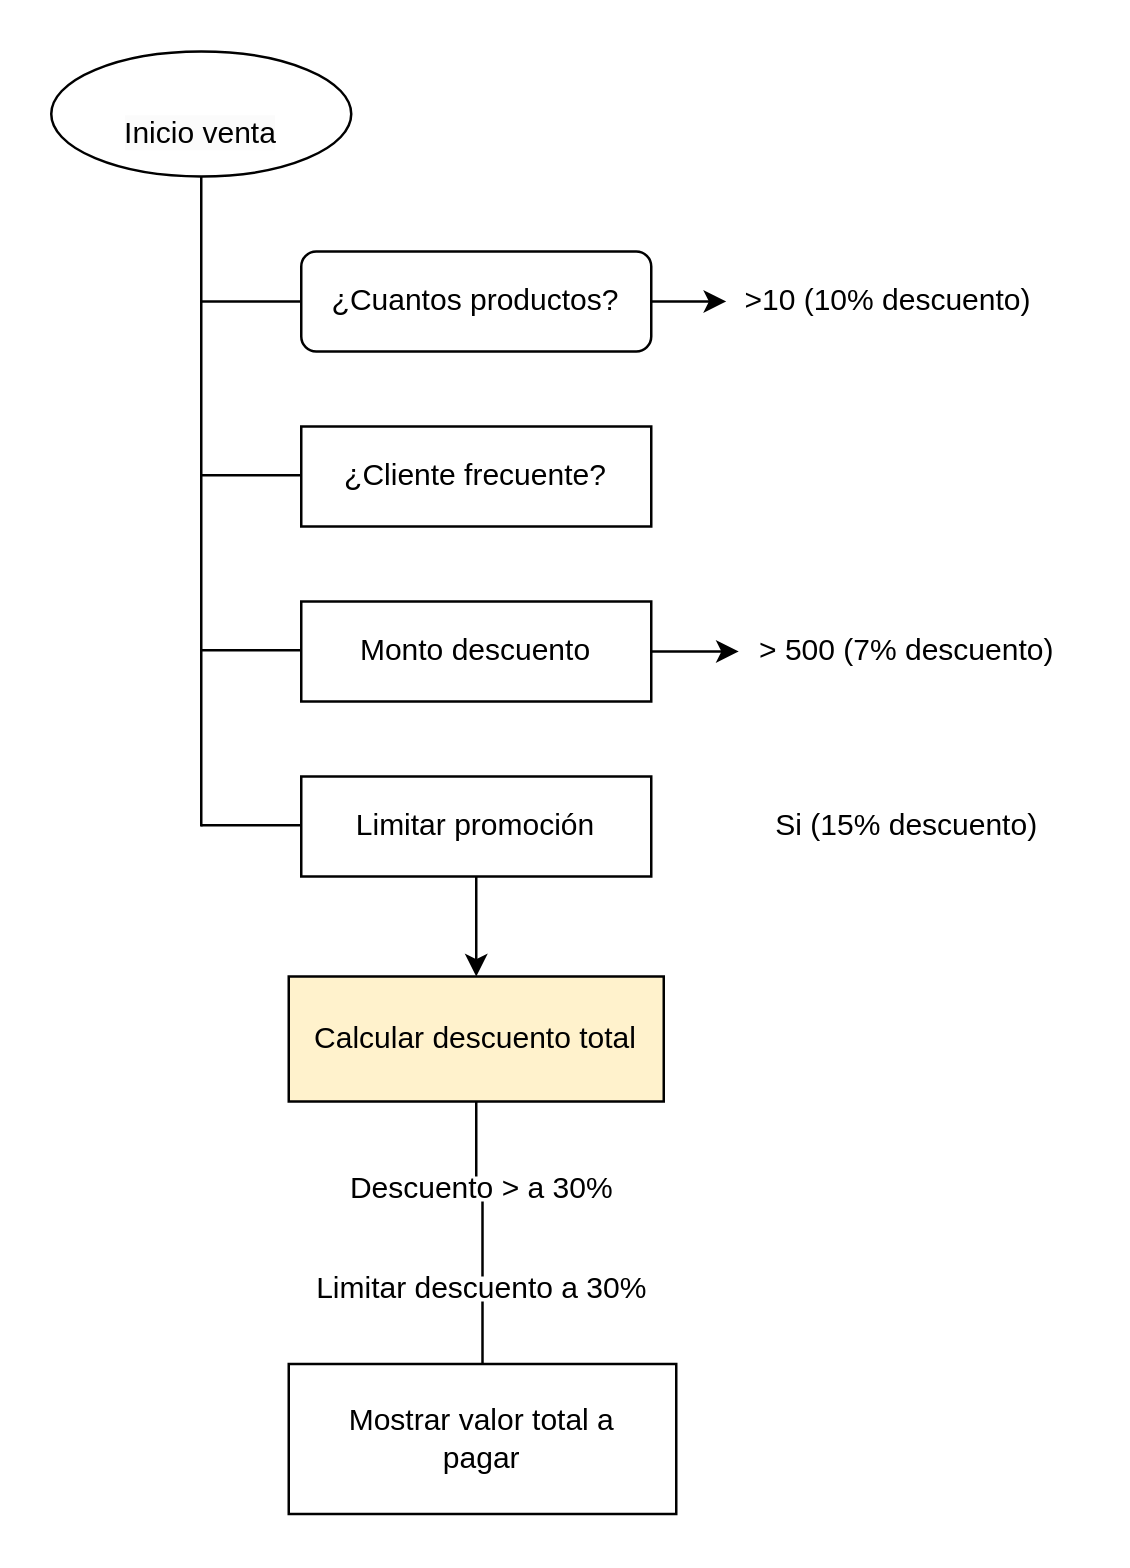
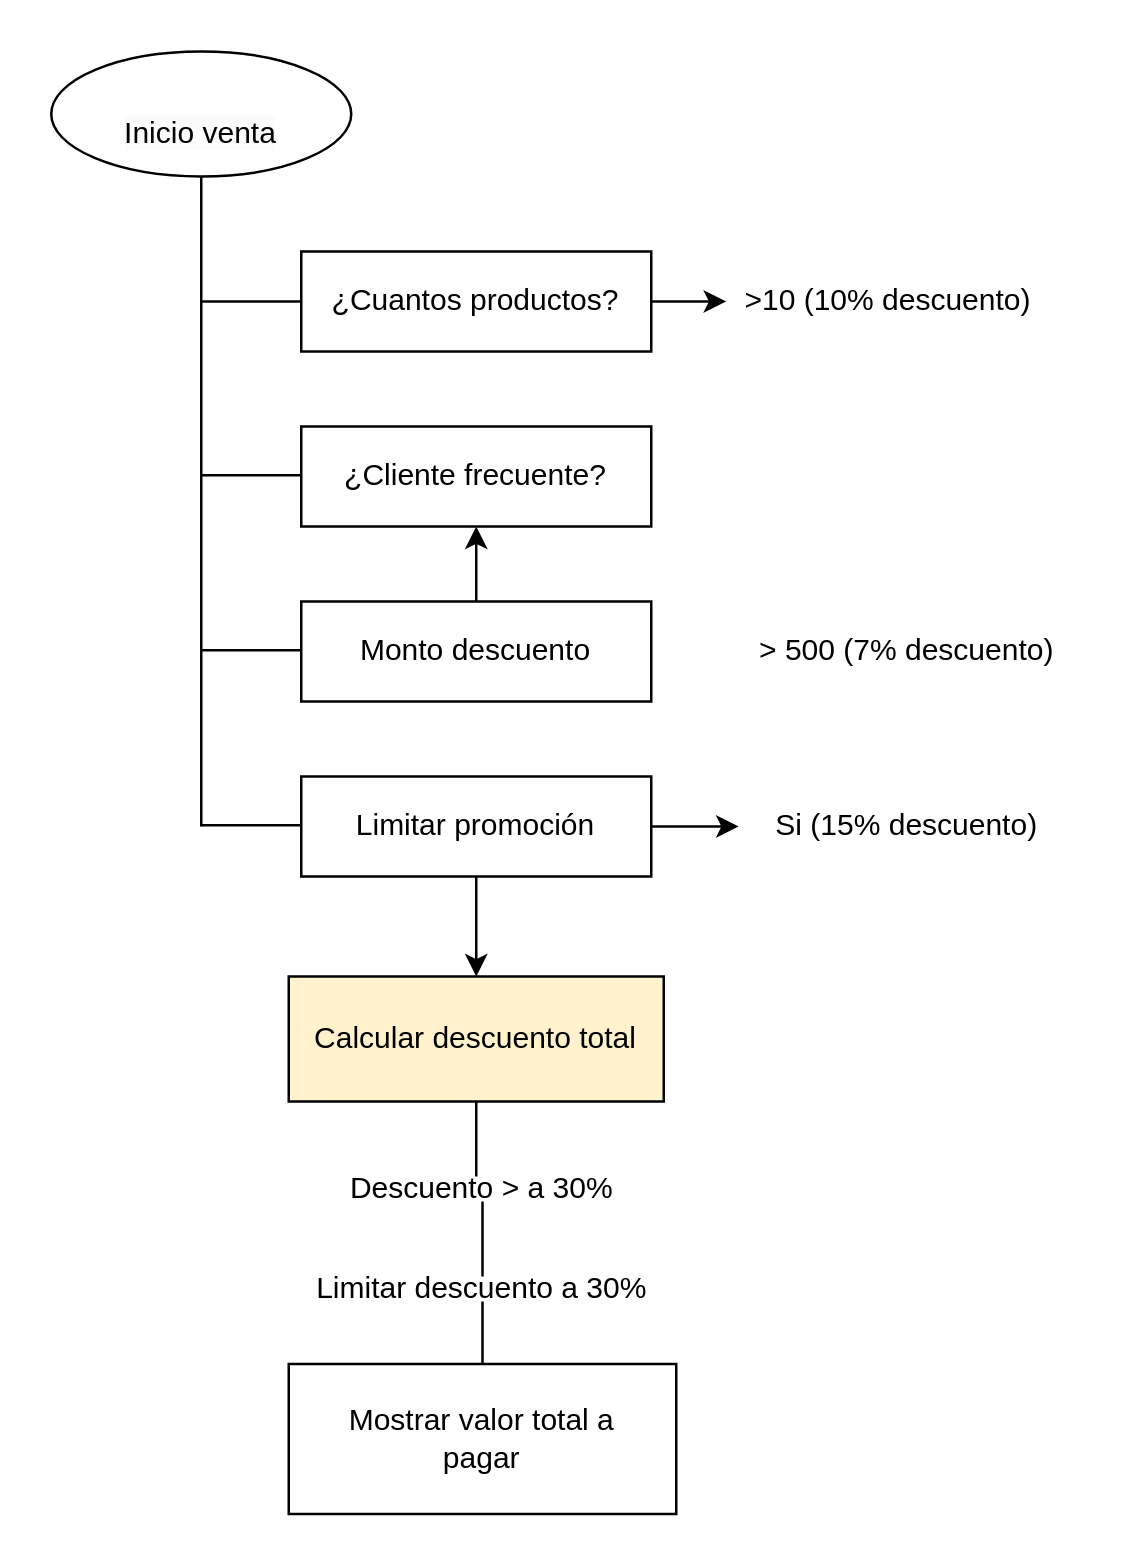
node "¿Cuantos productos?": shape rounded rectangle -> rectangle
edge "Monto descuento" -> "> 500 (7% descuento)": now "Monto descuento" -> "¿Cliente frecuente?"
edge "Limitar promoción" -> "Si (15% descuento)": added
